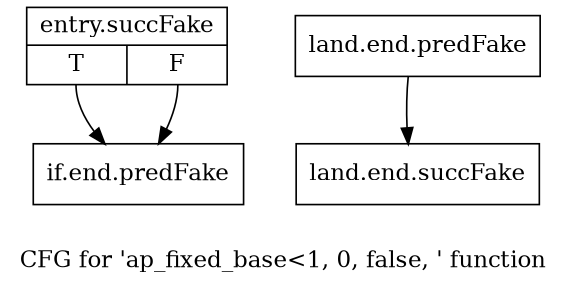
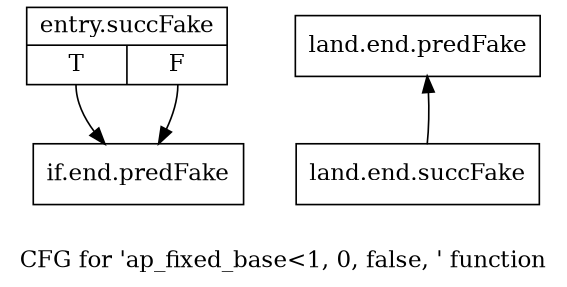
edge "land.end.predFake" -> "land.end.succFake": reversed
